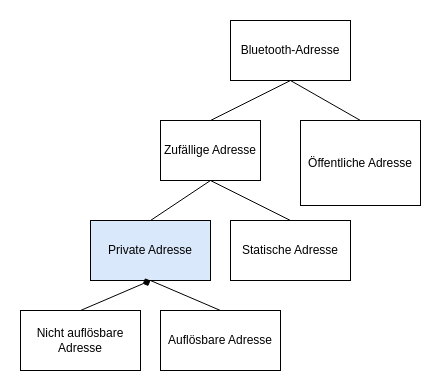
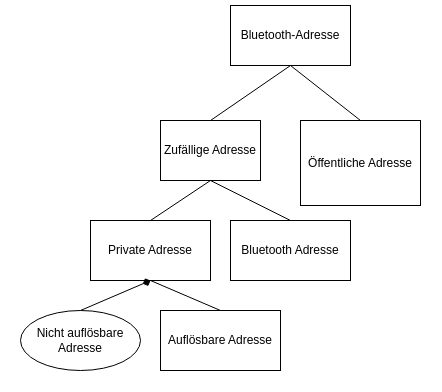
node "Bluetooth-Adresse": moved (291, 51) -> (291, 36)
node "Private Adresse": fillcolor #dae8fc -> #ffffff
node "Statische Adresse": label "Statische Adresse" -> "Bluetooth Adresse"
node "Nicht auflösbare Adresse": shape rectangle -> ellipse
